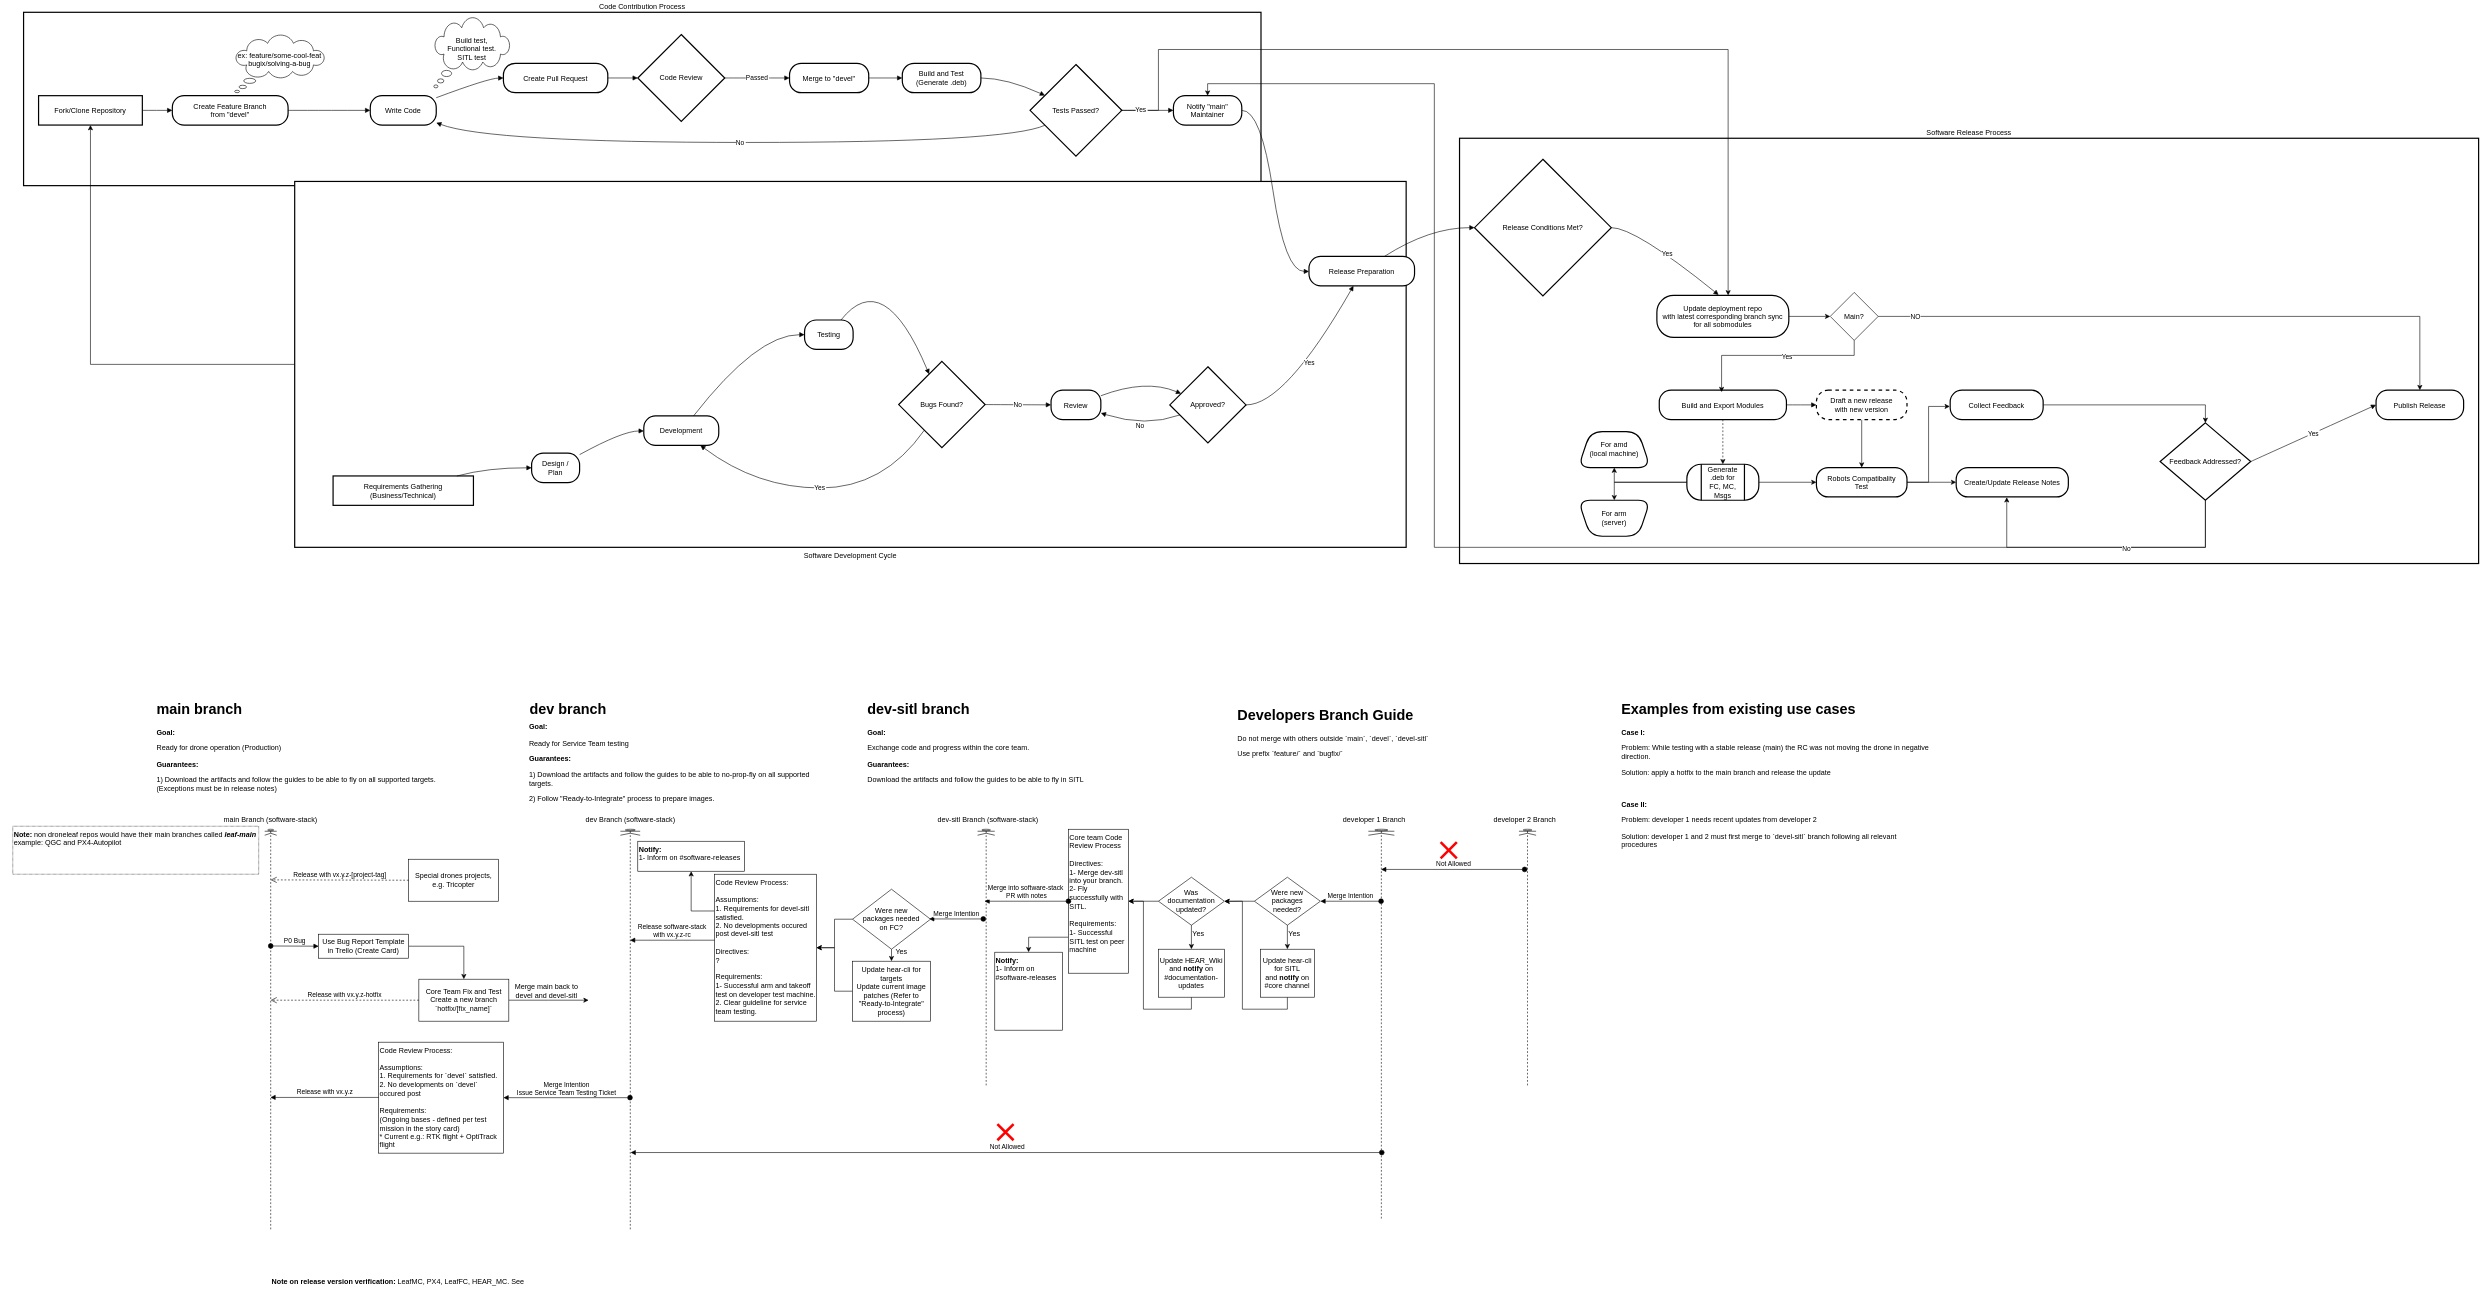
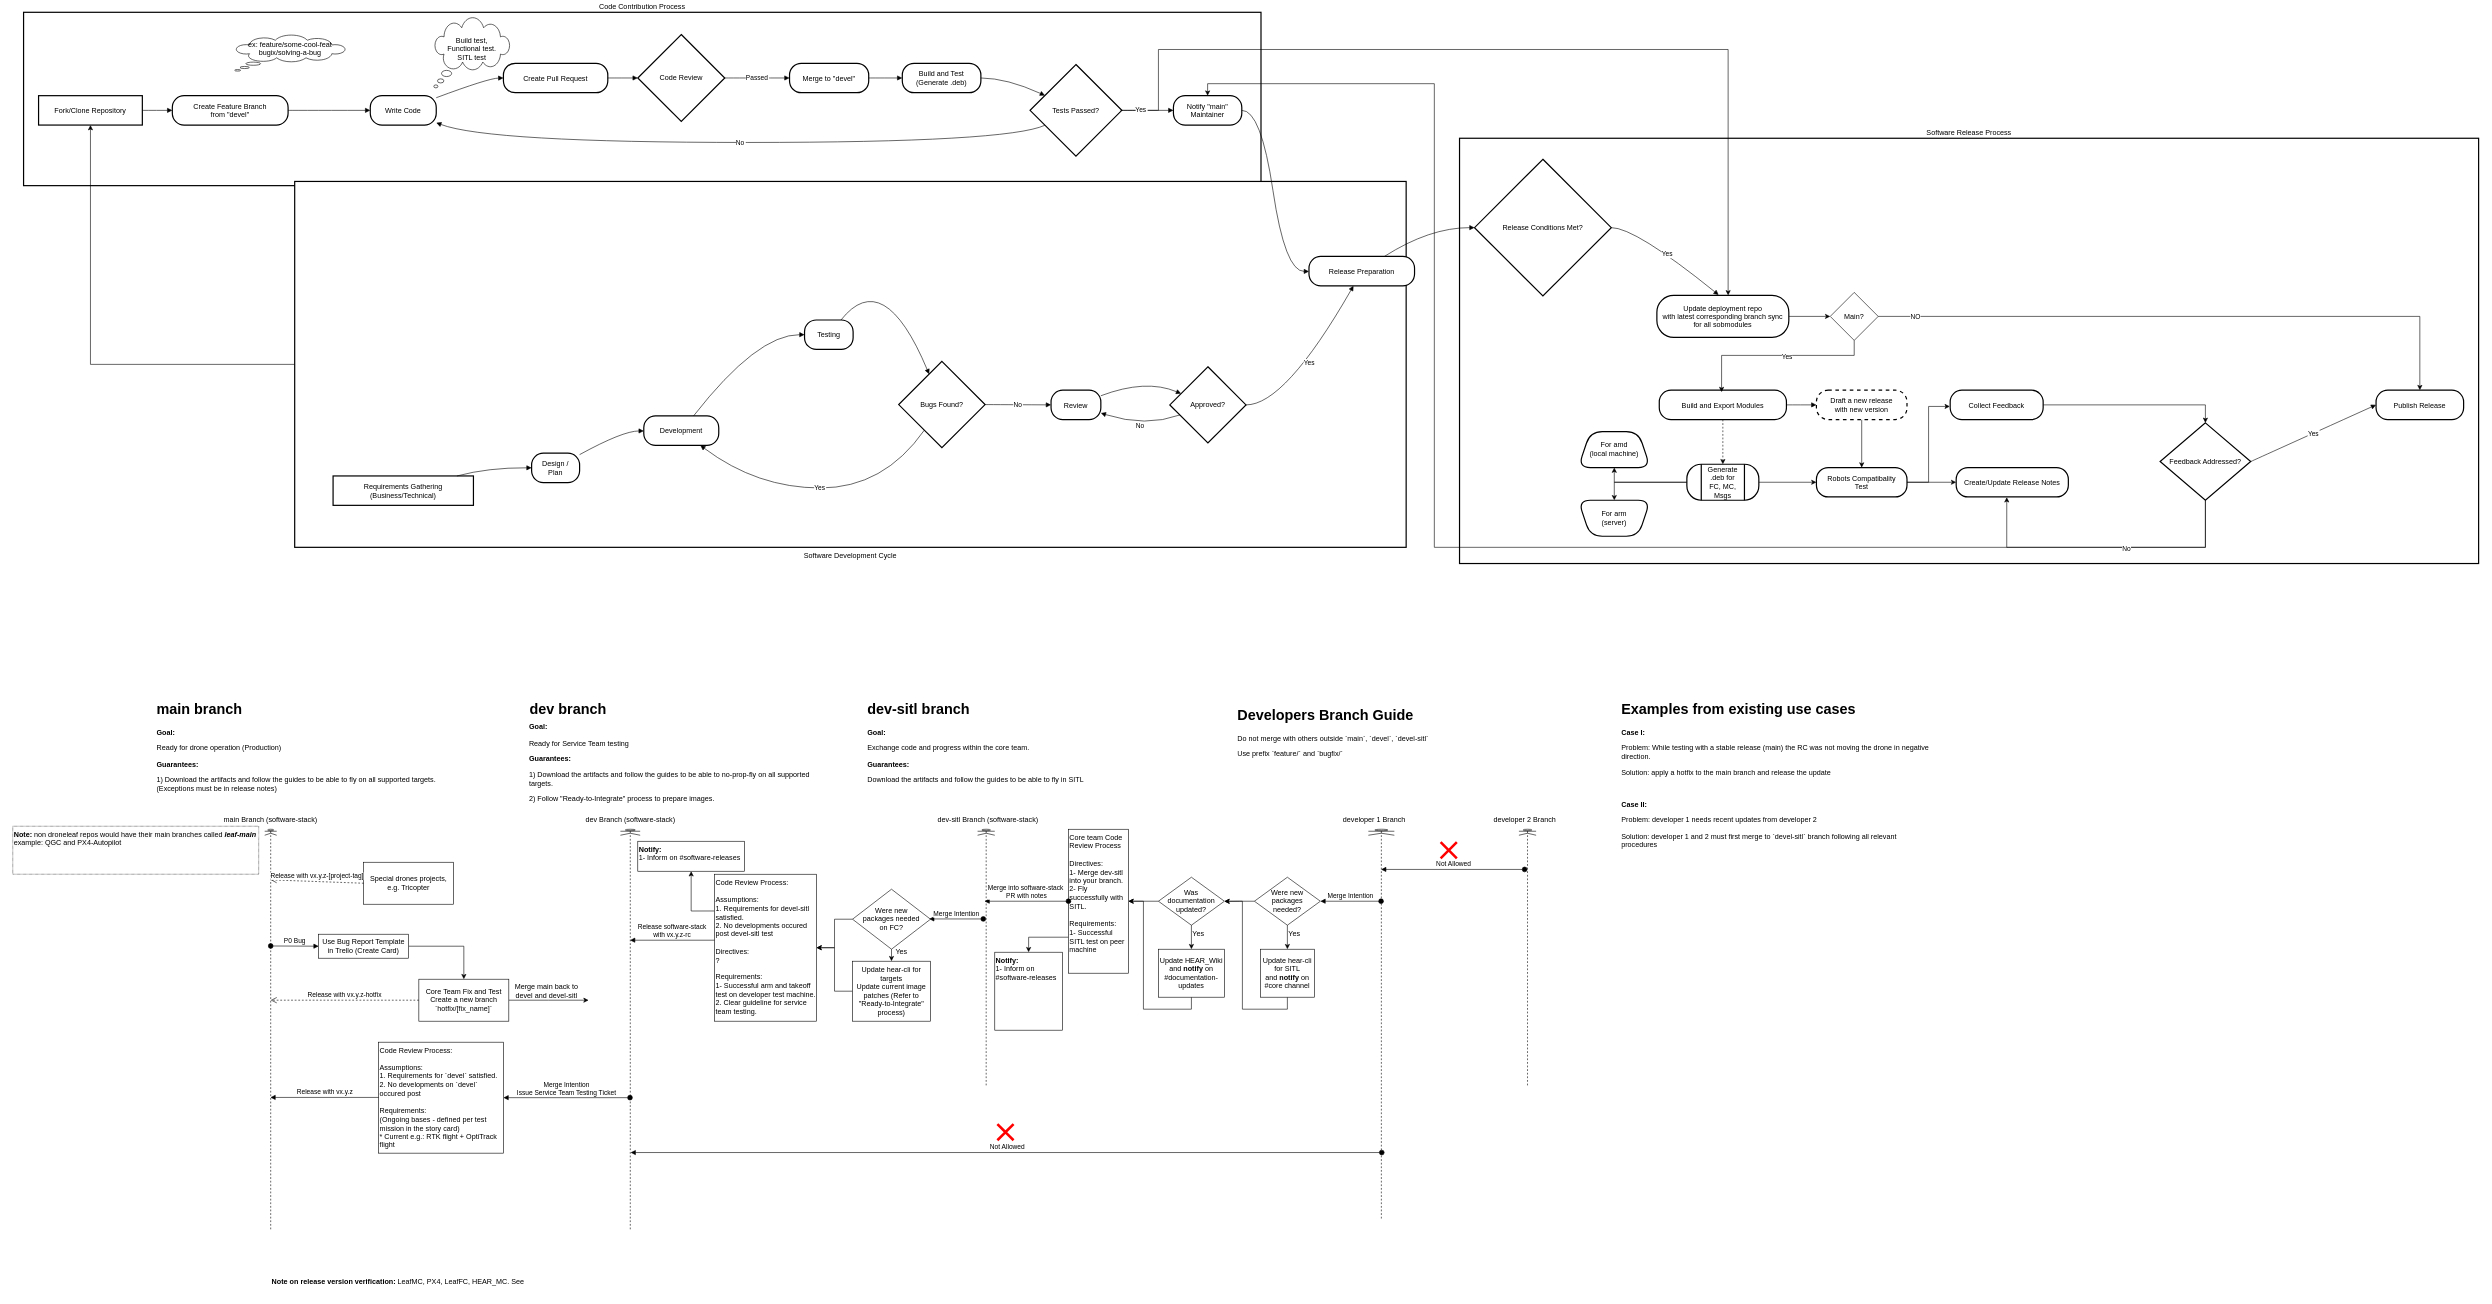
node "ex: feature/some-cool-feat bugix/solving-a-bug": size 90x58 -> 111x36
node "Special drones projects, e.g. Tricopter": moved (453, 881) -> (408, 884)
